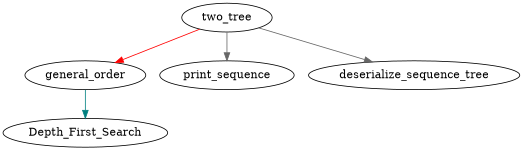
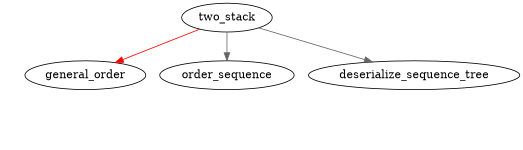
node "two_tree": label "two_tree" -> "two_stack"
node "print_sequence": label "print_sequence" -> "order_sequence"
node "Depth_First_Search": removed
